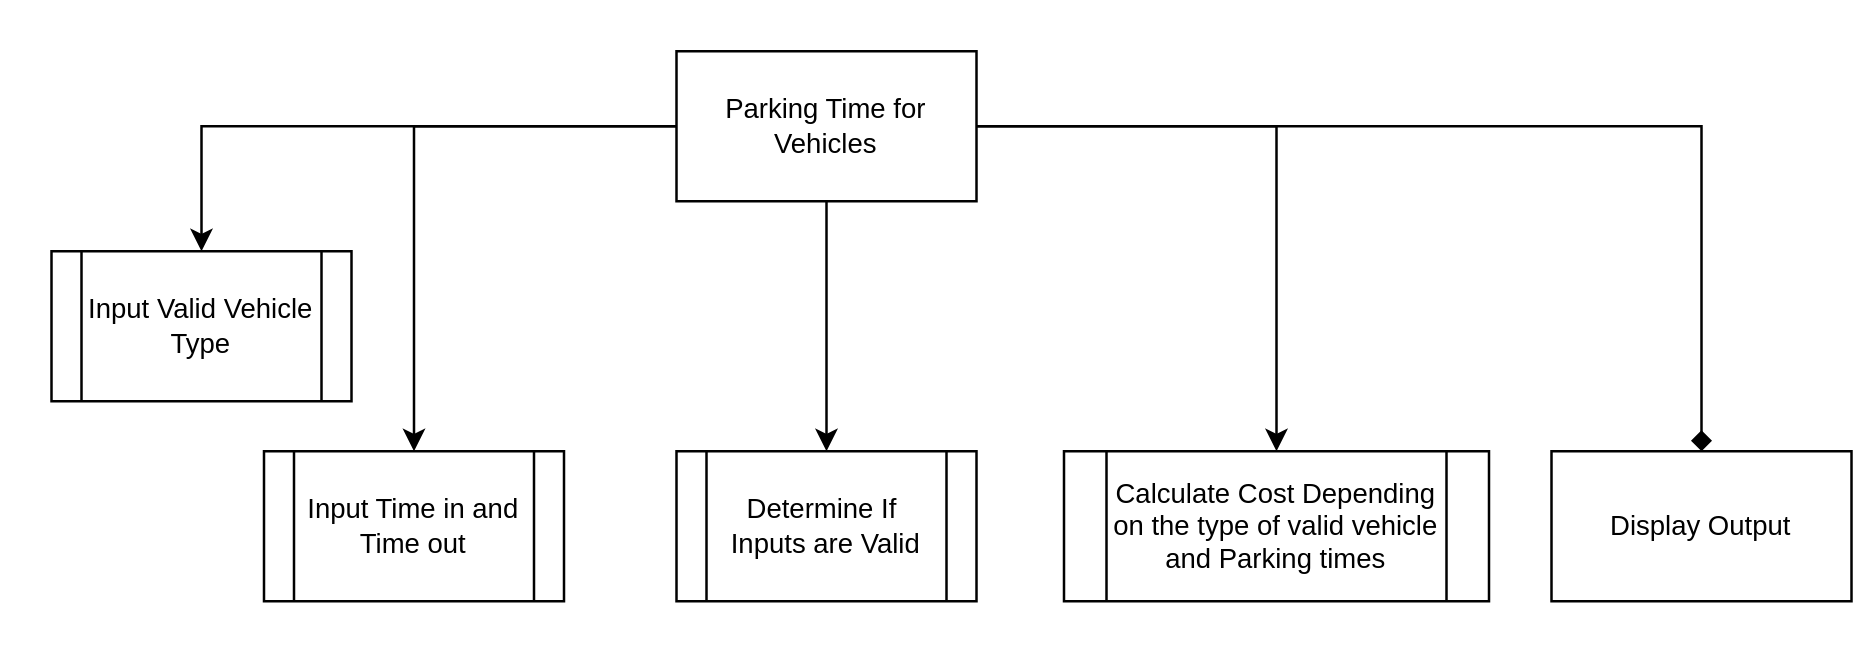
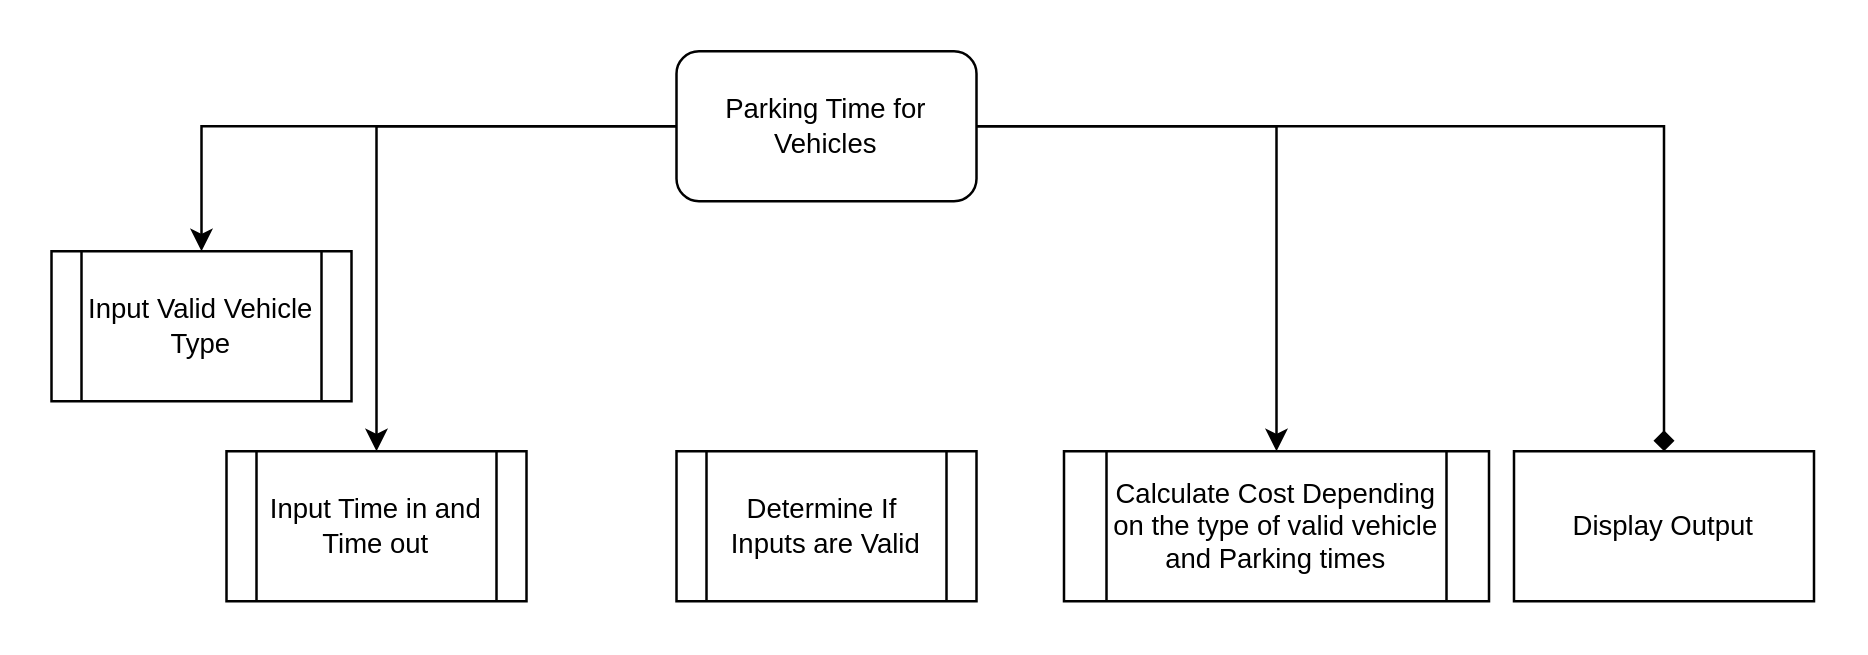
node "Parking Time for Vehicles": shape rectangle -> rounded rectangle
edge "Parking Time for Vehicles" -> "Determine If Inputs are Valid": removed
node "Input Time in and Time out": moved (414, 526) -> (376, 526)
node "Display Output": moved (1701, 526) -> (1664, 526)
